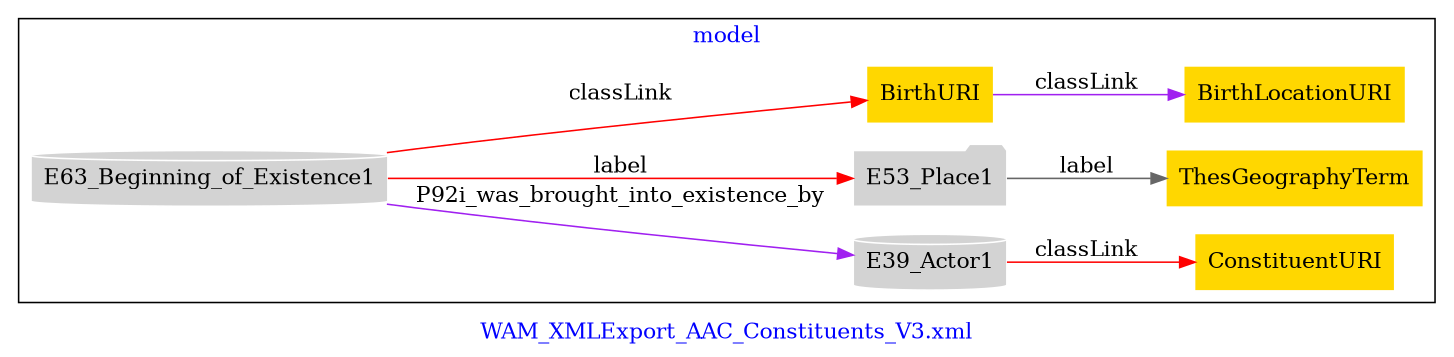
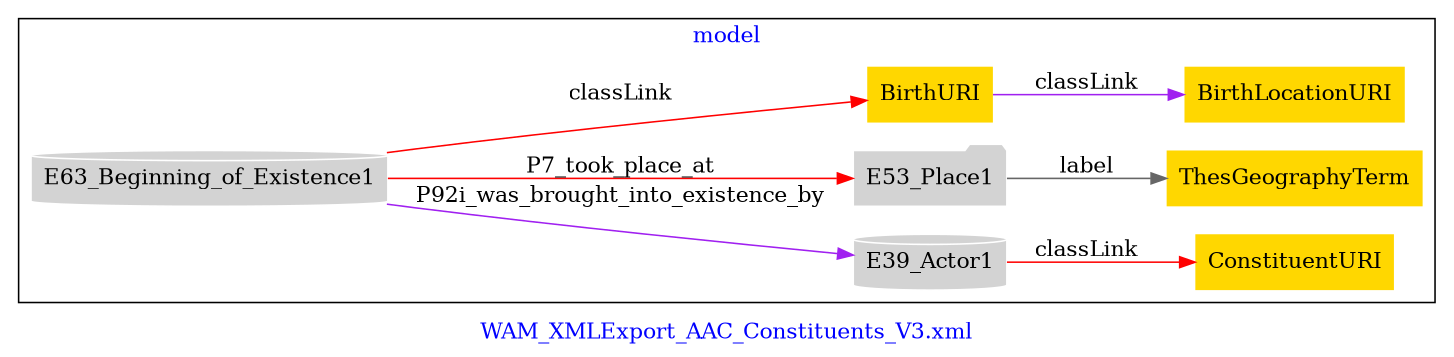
edge "E63_Beginning_of_Existence1" -> "E53_Place1": label "label" -> "P7_took_place_at"
